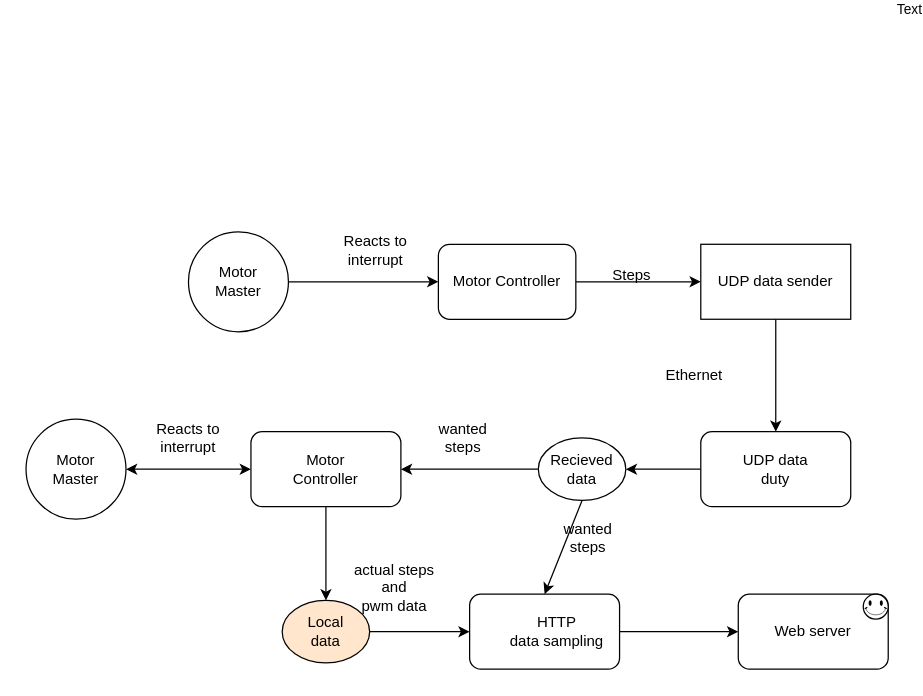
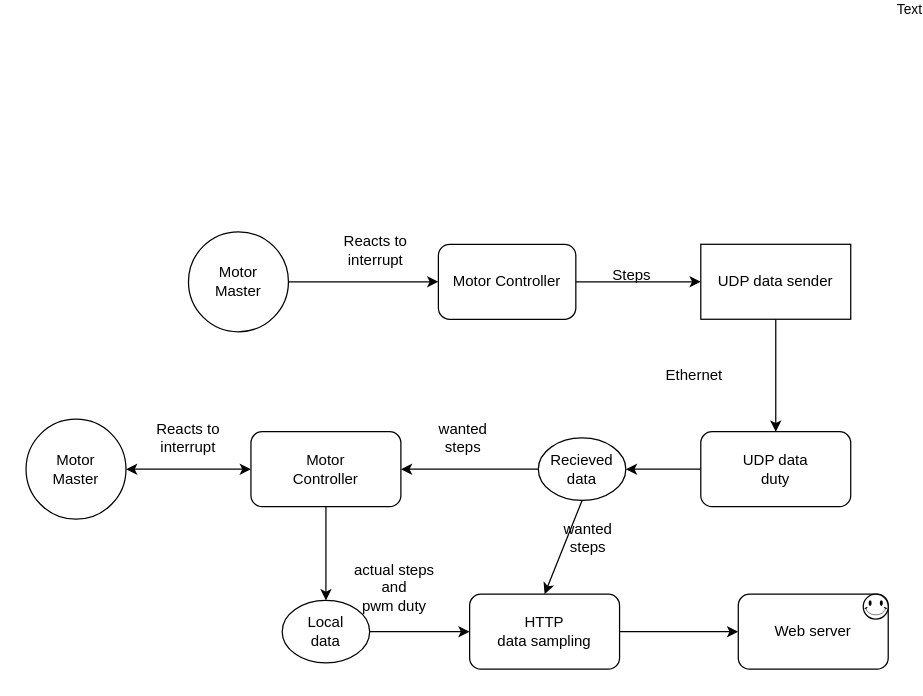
node "actual steps and pwm data": label "actual steps and pwm data" -> "actual steps and pwm duty"
node "Local data": fillcolor #ffe6cc -> #ffffff
node "HTTP data sampling": moved (557, 632) -> (544, 632)
